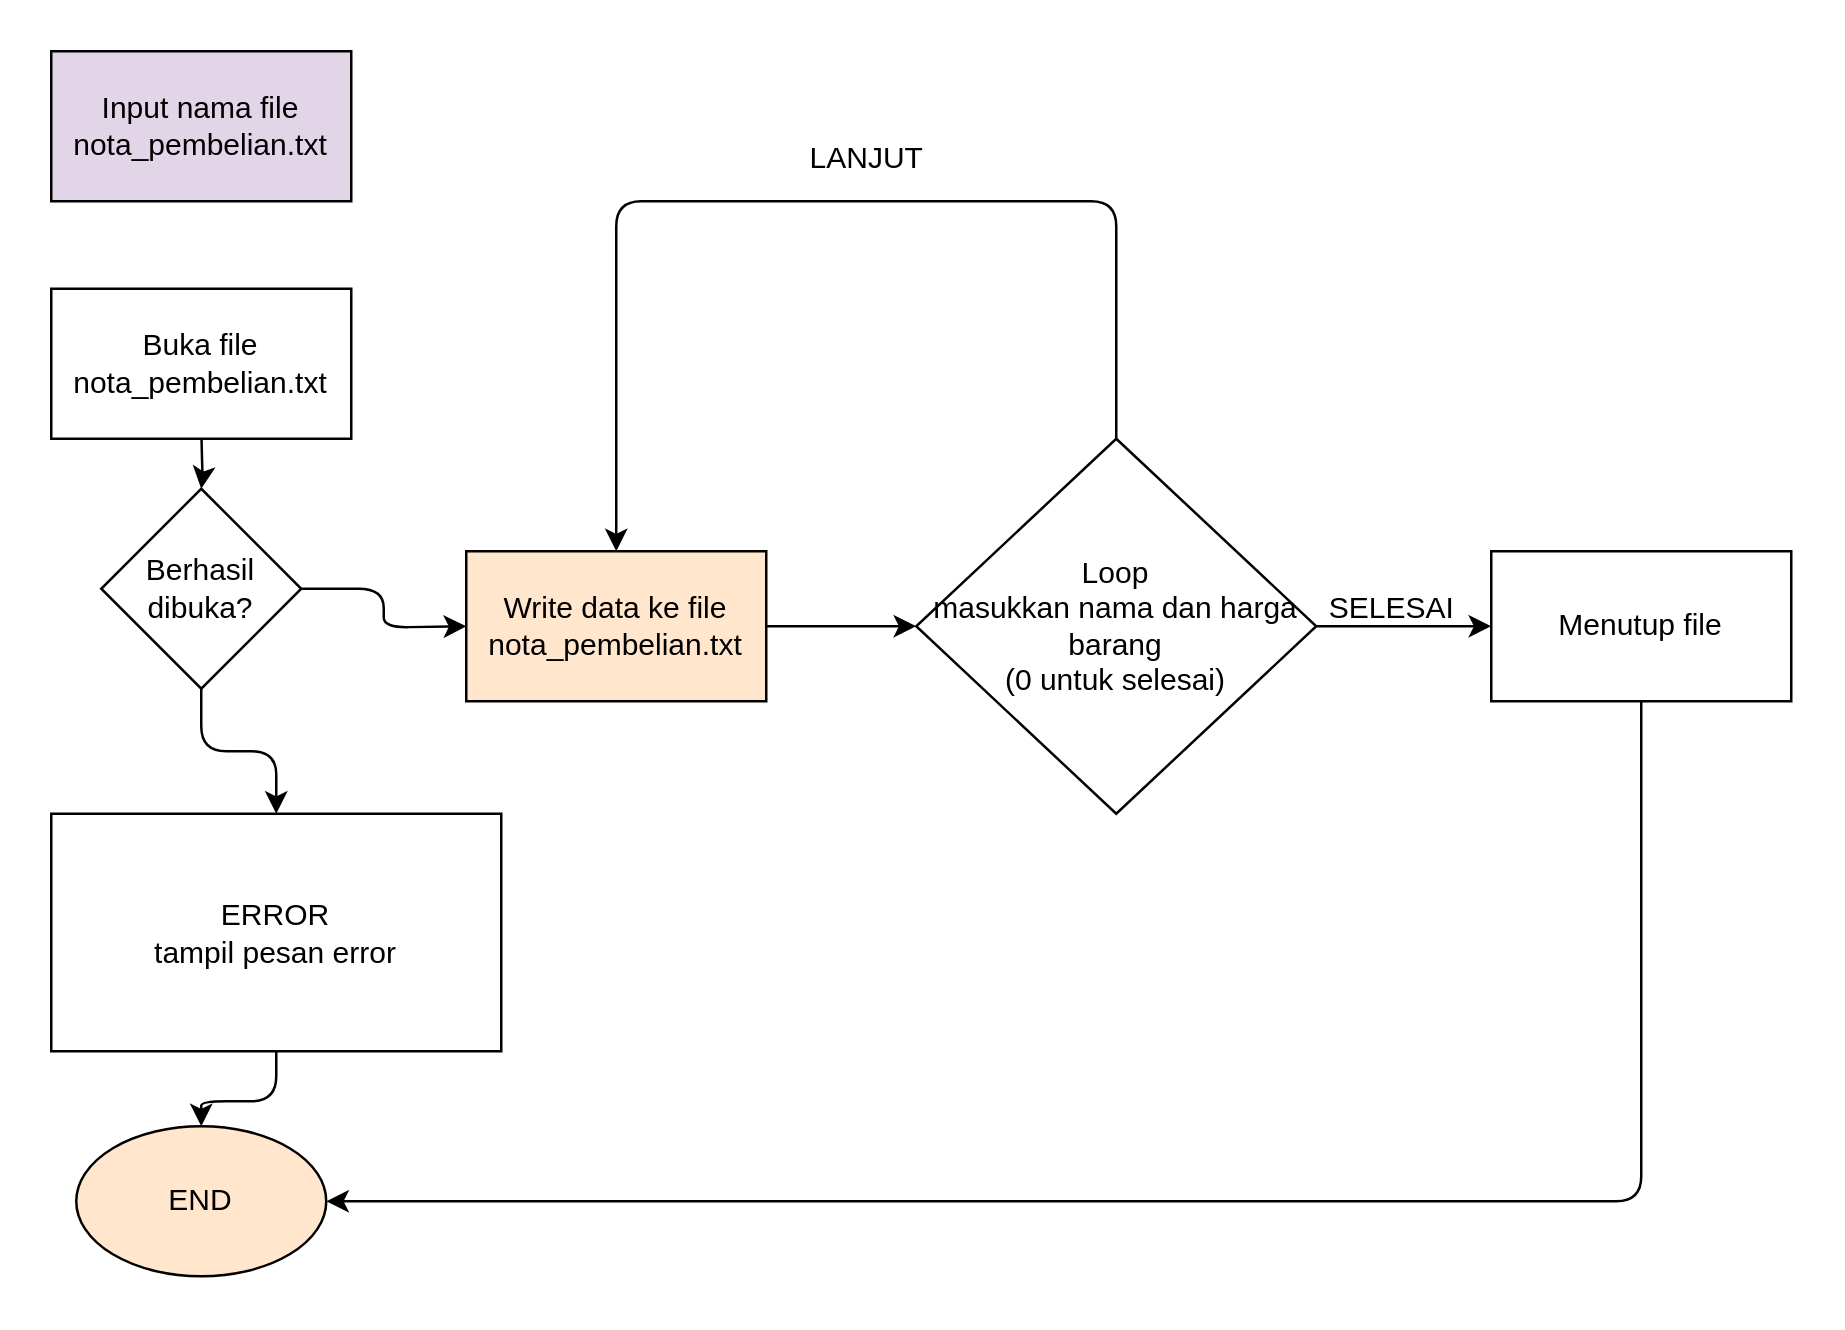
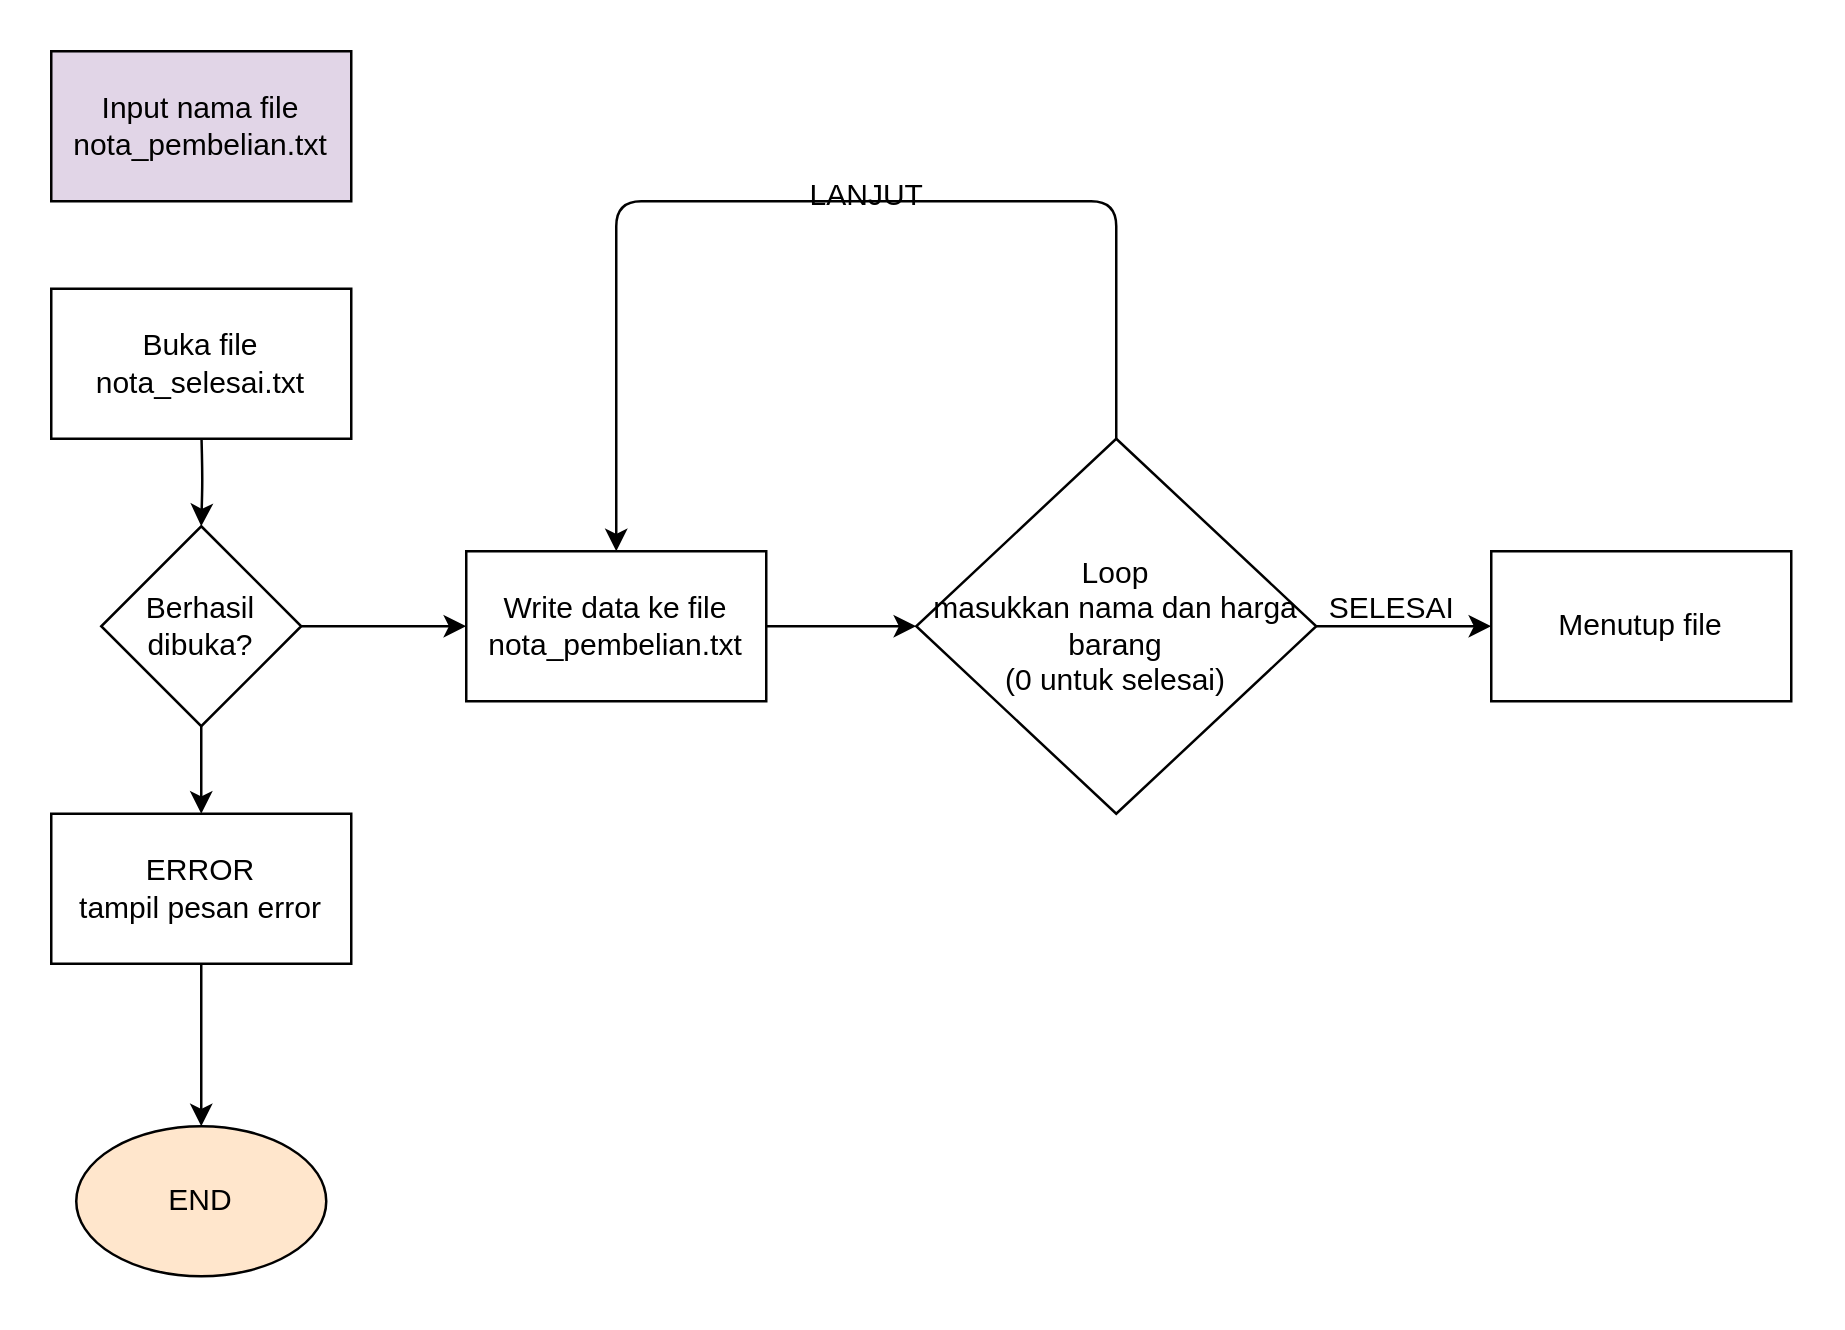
node "LANJUT": moved (866, 159) -> (866, 196)
node "Buka file nota_pembelian.txt": label "Buka file nota_pembelian.txt" -> "Buka file nota_selesai.txt"
node "Berhasil dibuka?": moved (201, 589) -> (201, 626)
node "Write data ke file nota_pembelian.txt": fillcolor #ffe6cc -> #ffffff
node "ERROR tampil pesan error": size 450x238 -> 300x150
edge "Menutup file" -> "END": removed
